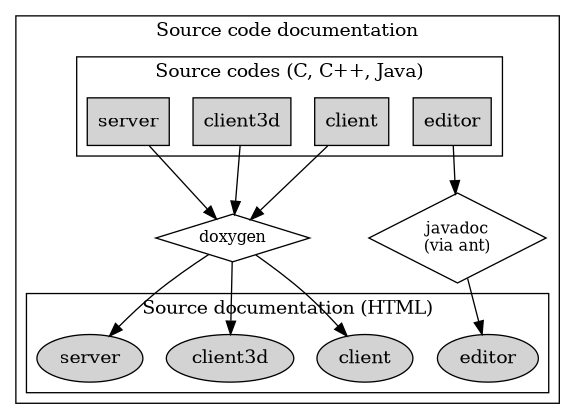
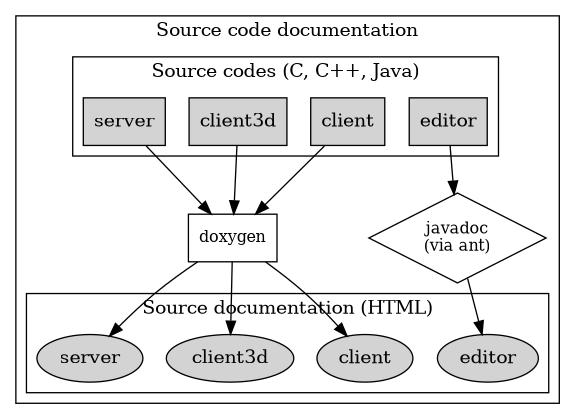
node "doxygen": shape diamond -> box
